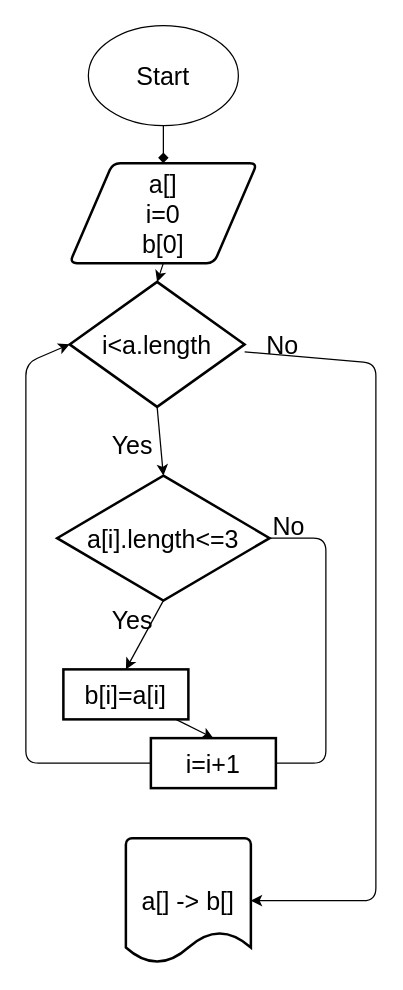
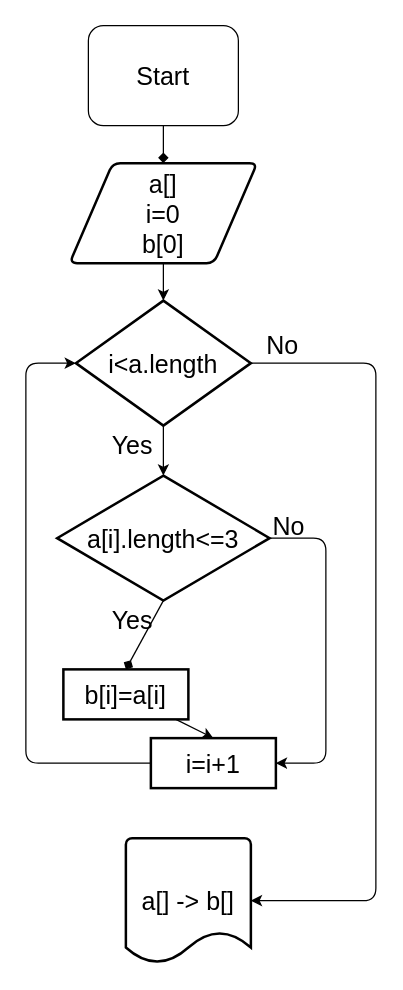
node "Start": shape ellipse -> rounded rectangle
node "i<a.length": moved (157, 344) -> (163, 363)
edge "a[i].length<=3" -> "b[i]=a[i]": arrowhead classic -> diamond
edge "a[i].length<=3" -- "i=i+1": arrowhead none -> classic
